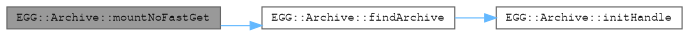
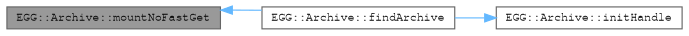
edge "EGG::Archive::mountNoFastGet" -> "EGG::Archive::findArchive": reversed
